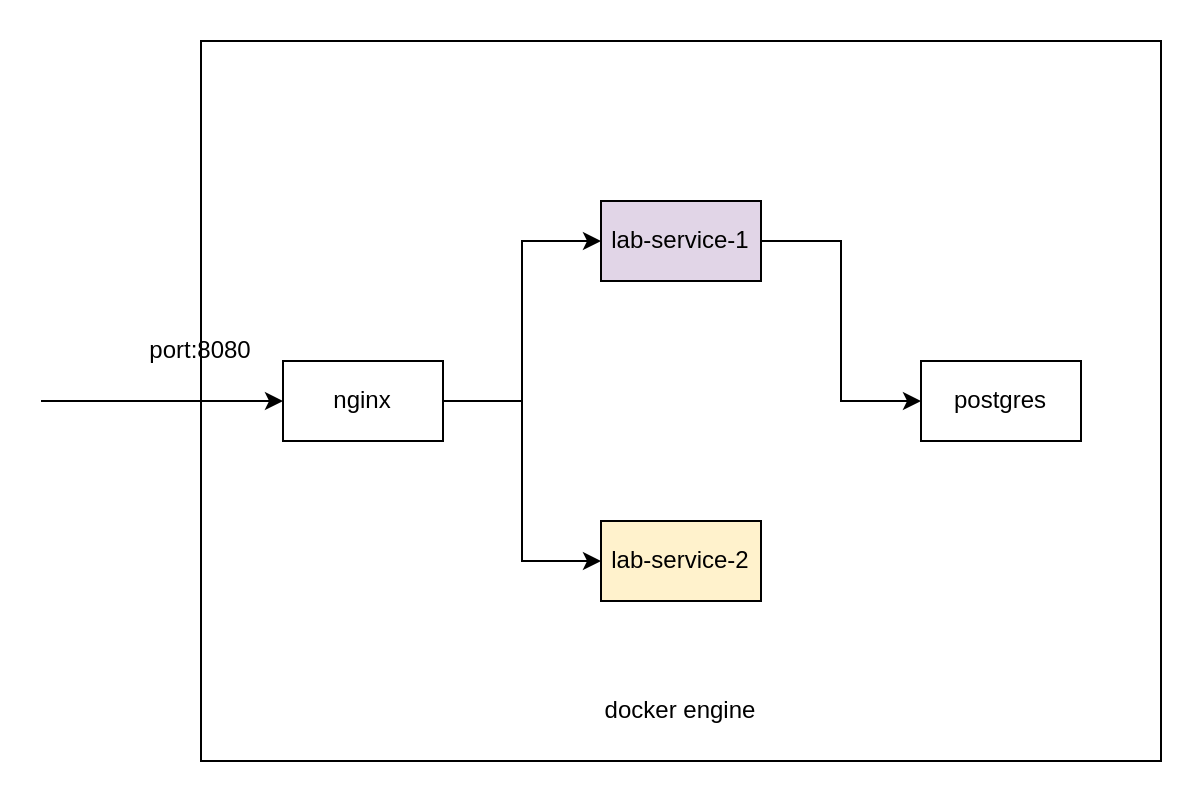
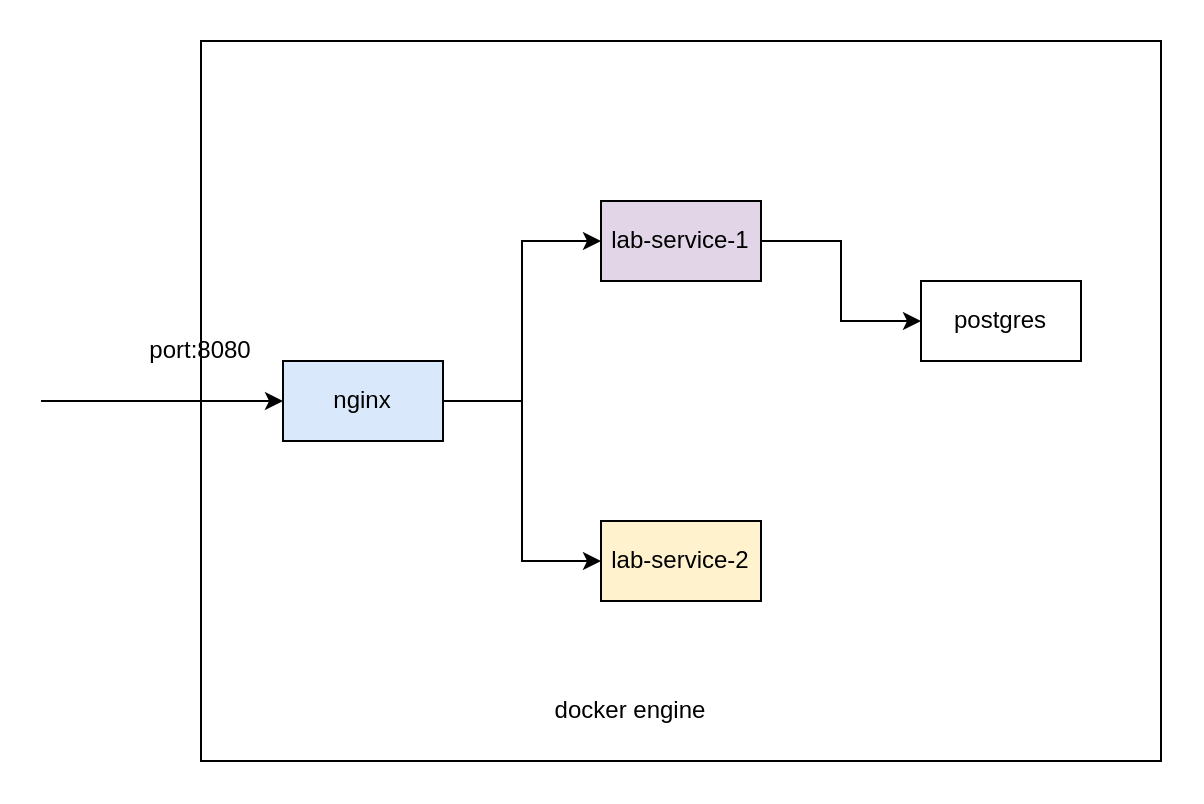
node "nginx": fillcolor #ffffff -> #dae8fc
node "postgres": moved (1001, 401) -> (1001, 321)
node "docker engine": moved (681, 711) -> (631, 711)
